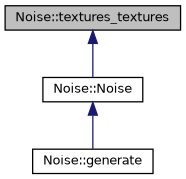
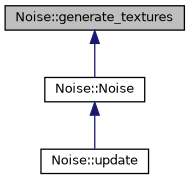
node "Noise::textures_textures": label "Noise::textures_textures" -> "Noise::generate_textures"
node "Noise::generate": label "Noise::generate" -> "Noise::update"
